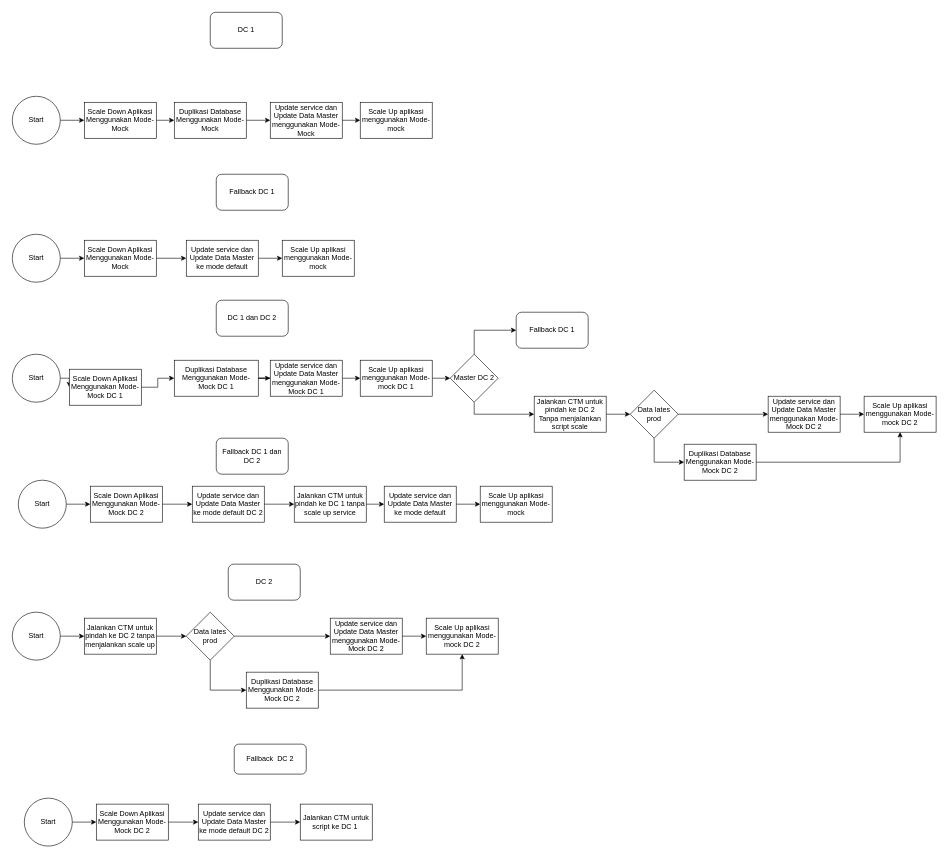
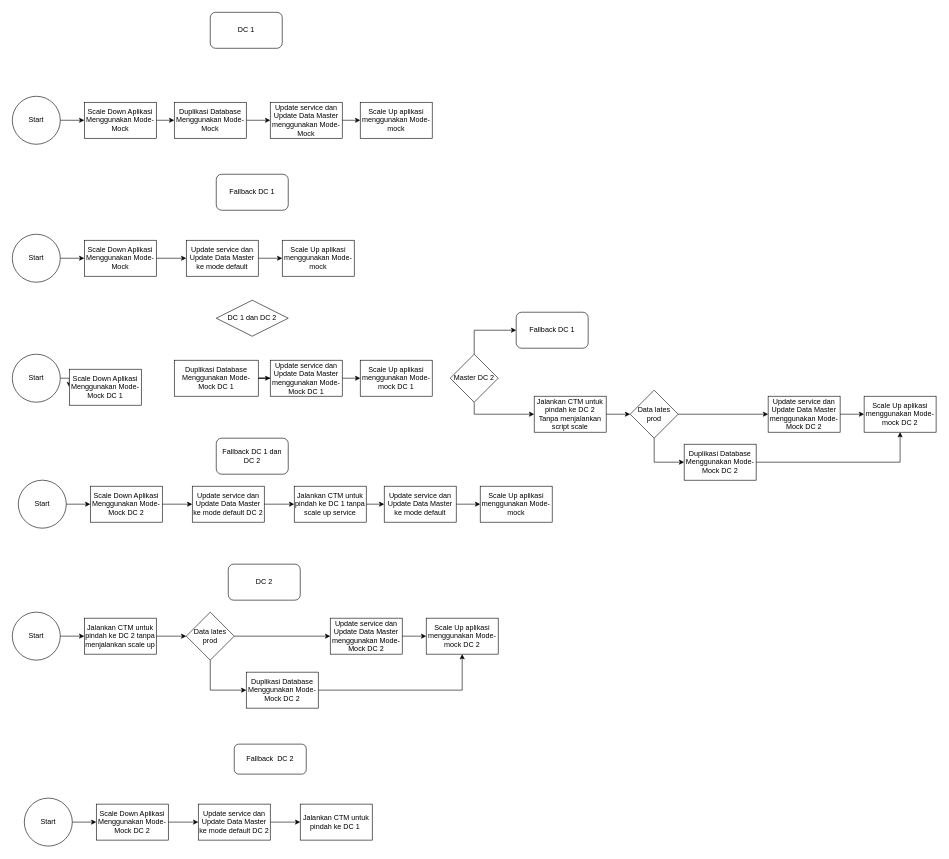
node "DC 1 dan DC 2": shape rounded rectangle -> diamond
edge "Scale Up aplikasi menggunakan Mode-mock DC 1" -> "Master DC 2": removed
edge "Scale Down Aplikasi Menggunakan Mode-Mock DC 1" -> "Duplikasi Database Menggunakan Mode-Mock DC 1": removed
node "Jalankan CTM untuk script ke DC 1": label "Jalankan CTM untuk script ke DC 1" -> "Jalankan CTM untuk pindah ke DC 1"
